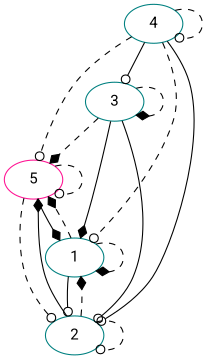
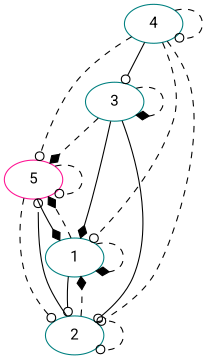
edge "4" -> "2": style solid -> dashed
edge "2" -> "5": arrowhead diamond -> odot
